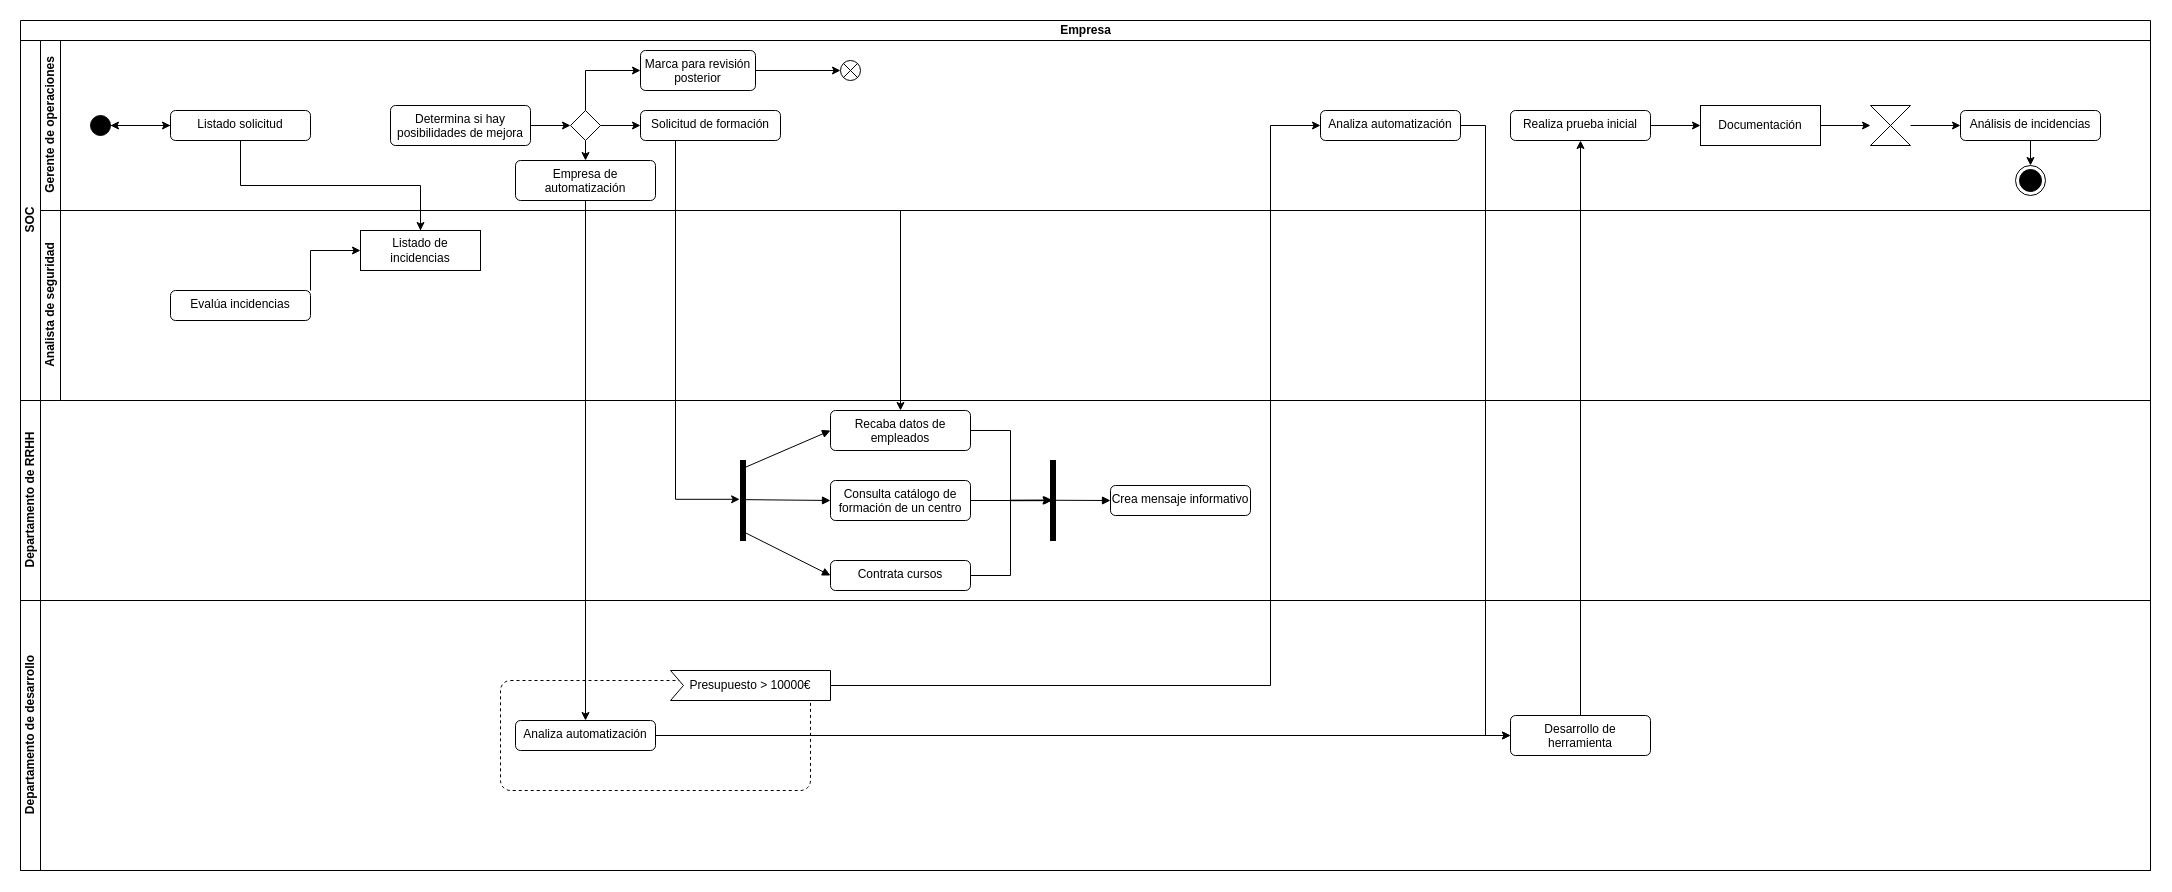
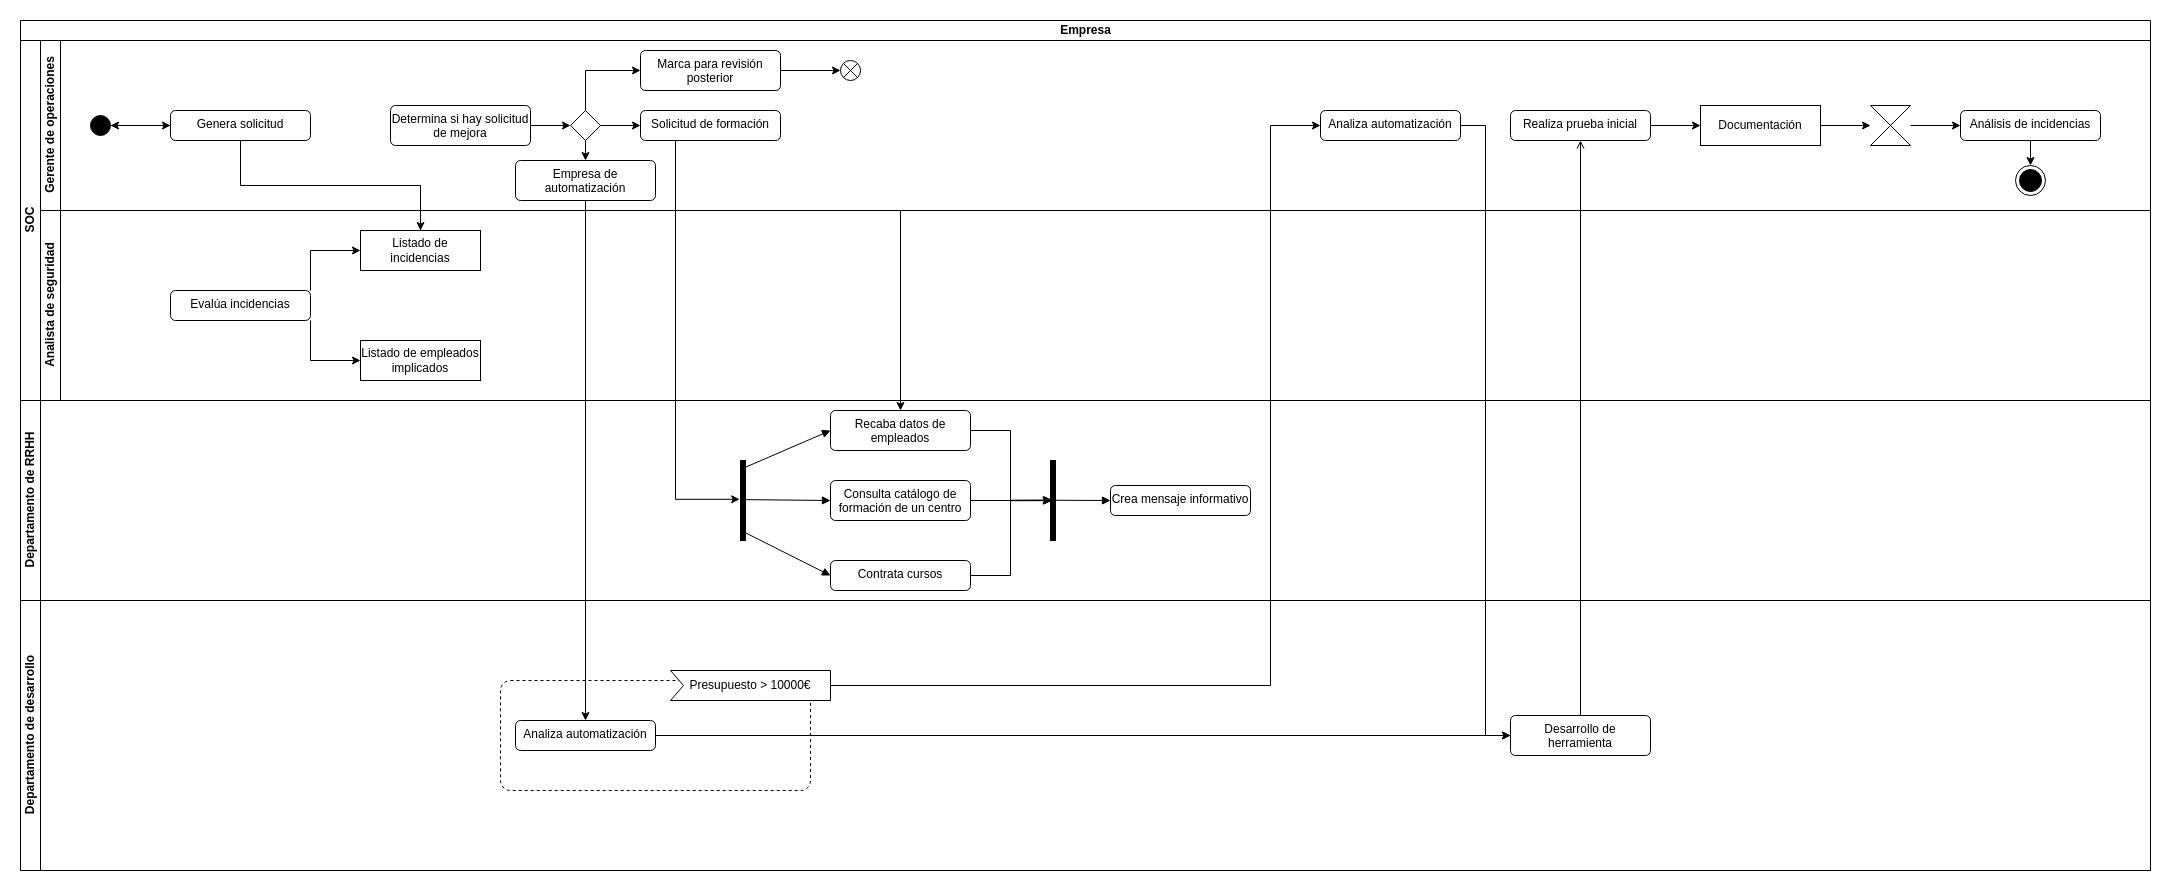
node "Marca para revisión posterior": size 115x40 -> 140x40
node "Listado solicitud": label "Listado solicitud" -> "Genera solicitud"
node "Determina si hay posibilidades de mejora": label "Determina si hay posibilidades de mejora" -> "Determina si hay solicitud de mejora"
edge "Desarrollo de herramienta" -> "Realiza prueba inicial": arrowhead classic -> open
edge "Evalúa incidencias" -> "Listado de empleados implicados": added
node "Listado de empleados implicados": added
